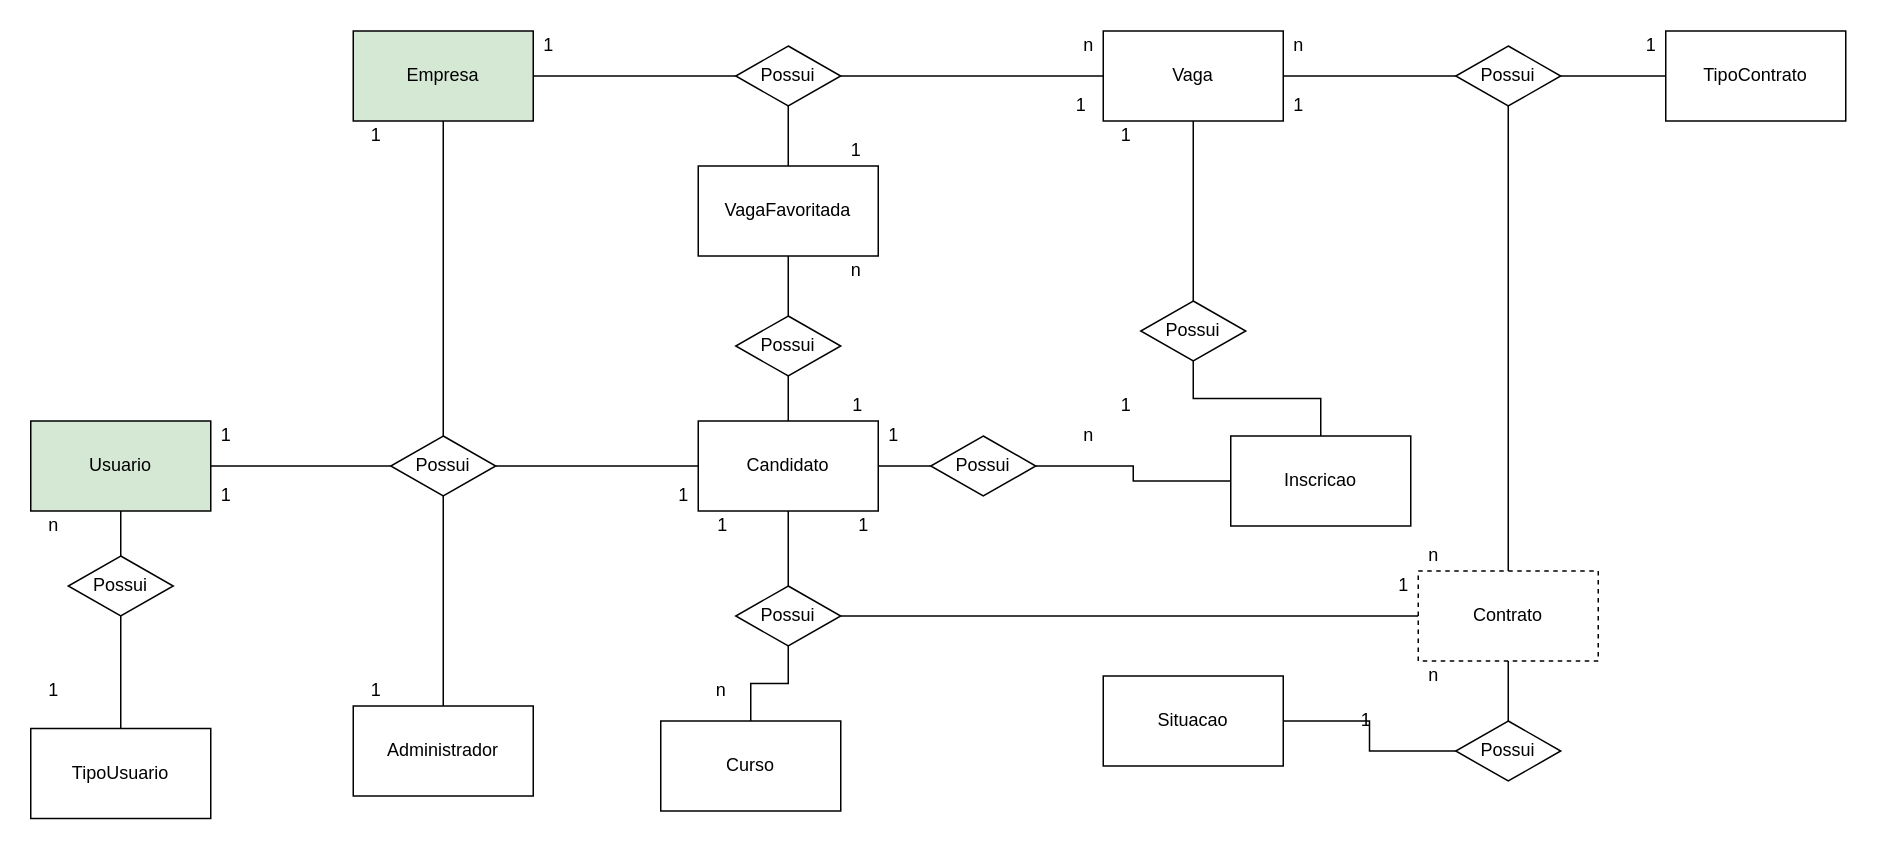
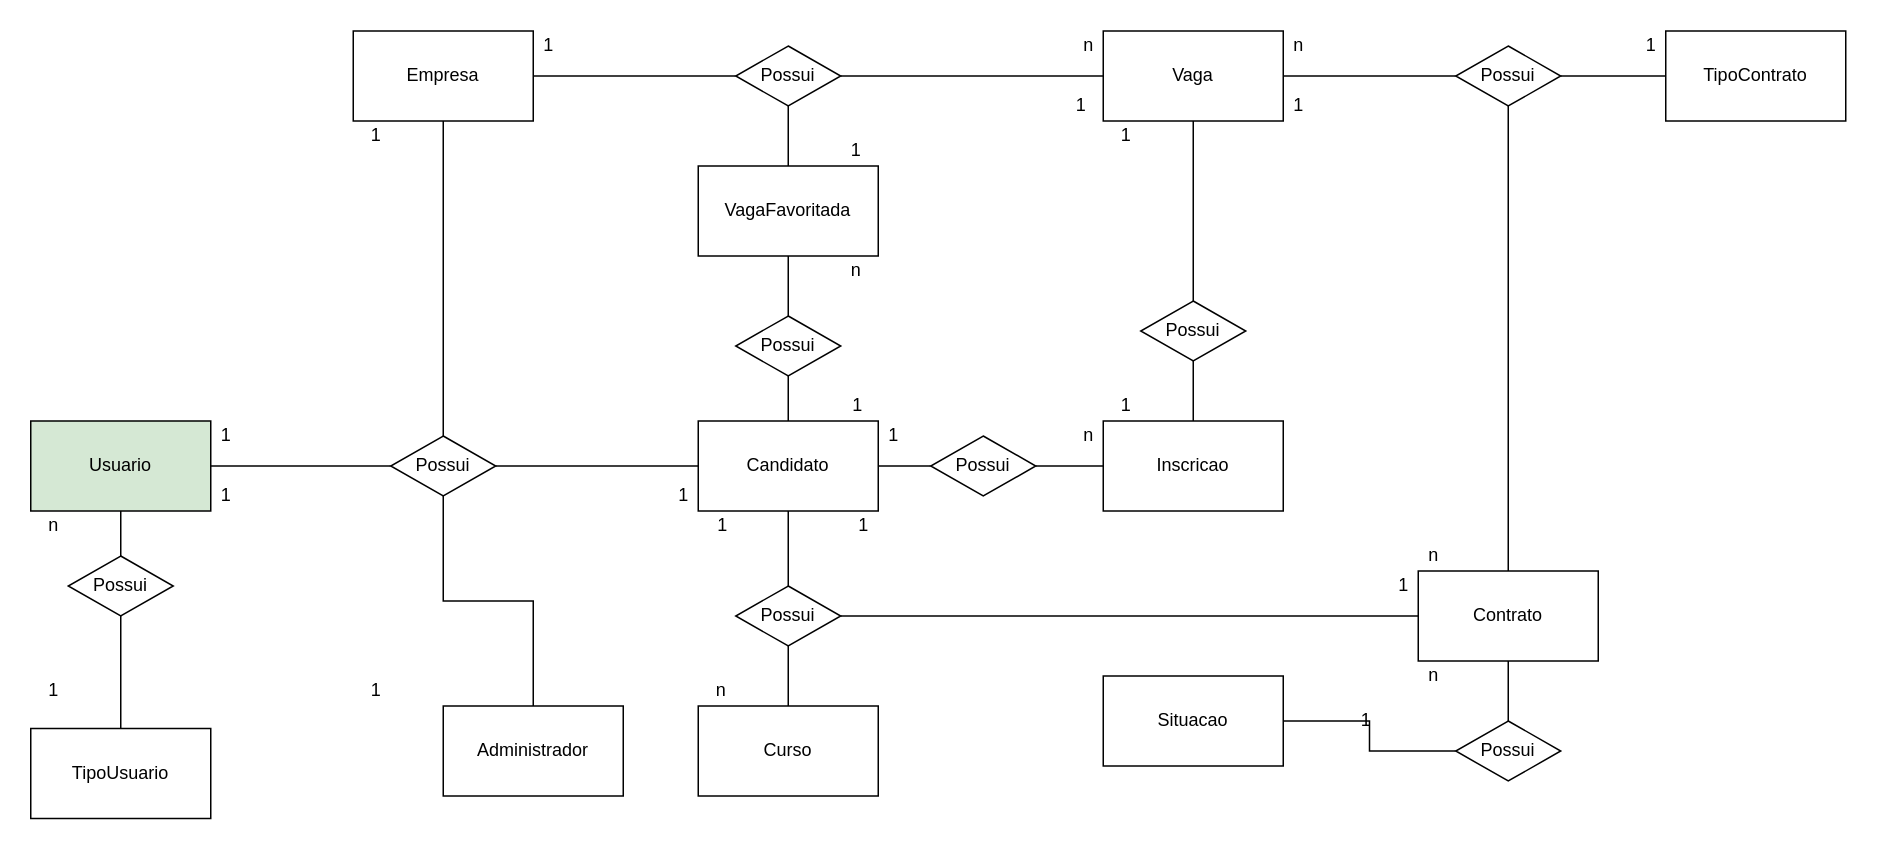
node "Empresa": fillcolor #d5e8d4 -> #ffffff
node "Inscricao": moved (1321, 481) -> (1193, 466)
node "Contrato": style dashed -> solid
node "Administrador": moved (443, 751) -> (533, 751)
node "Curso": moved (751, 766) -> (788, 751)
